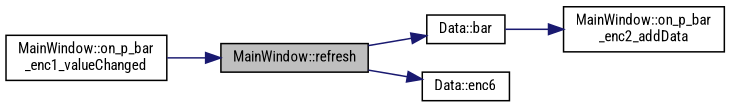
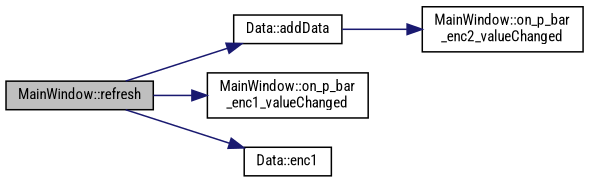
node "Data::bar": label "Data::bar" -> "Data::addData"
node "MainWindow::on_p_bar _enc2_addData": label "MainWindow::on_p_bar _enc2_addData" -> "MainWindow::on_p_bar _enc2_valueChanged"
edge "MainWindow::on_p_bar _enc1_valueChanged" -> "MainWindow::refresh": reversed
node "Data::enc6": label "Data::enc6" -> "Data::enc1"
